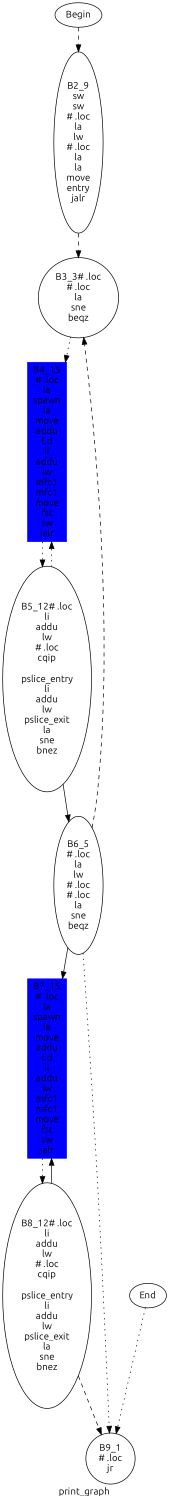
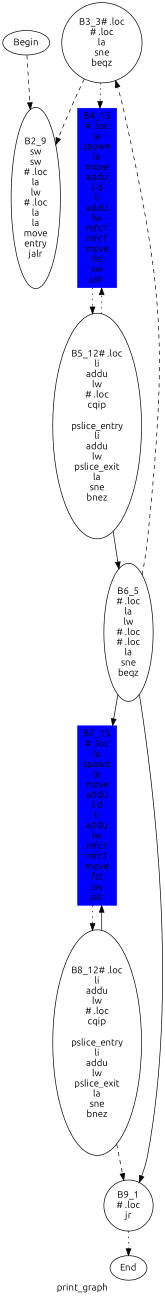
edge "B2_9 sw sw # .loc la lw # .loc la la move entry jalr" -> "B3_3# .loc # .loc la sne beqz": reversed
edge "B6_5 # .loc la lw # .loc # .loc la sne beqz" -> "B9_1 # .loc jr": style dotted -> solid
edge "End" -> "B9_1 # .loc jr": reversed
